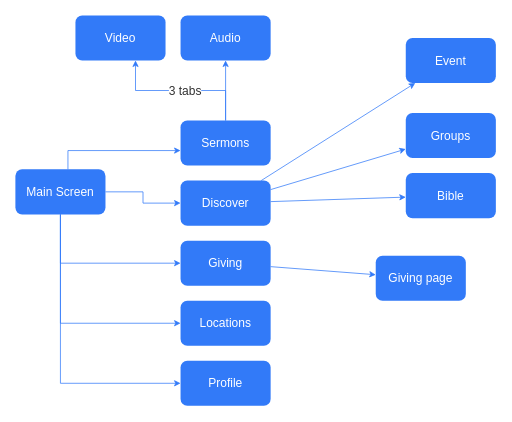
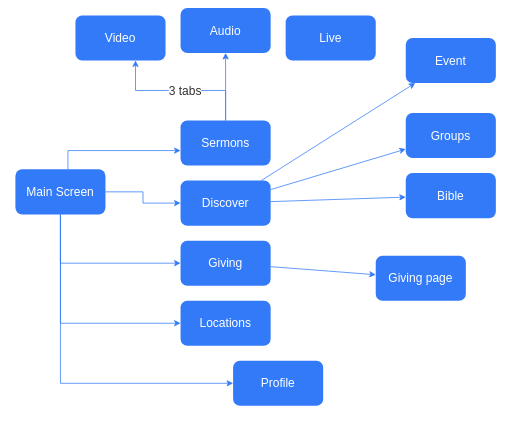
node "Audio": moved (225, 38) -> (225, 30)
node "Live": added
node "Profile": moved (225, 383) -> (278, 383)
